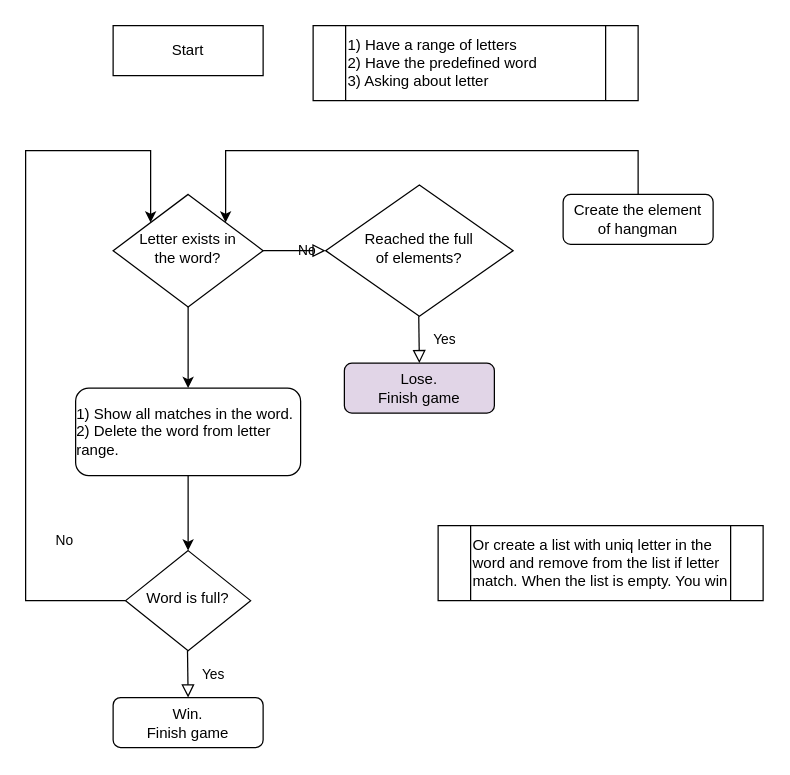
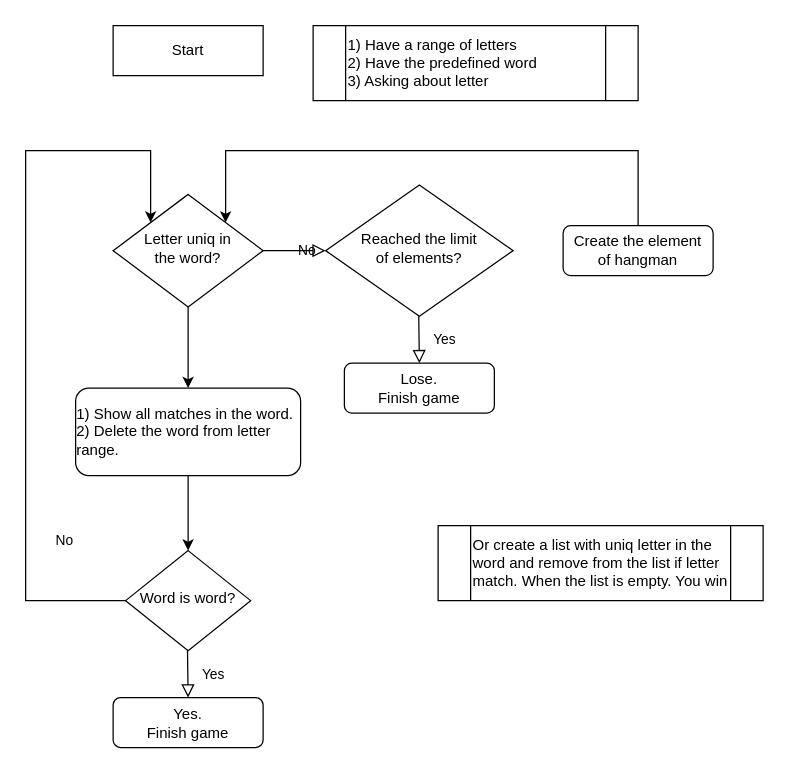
node "Create the element of hangman": moved (638, 219) -> (638, 251)
node "Letter exists in the word?": label "Letter exists in the word?" -> "Letter uniq in the word?"
node "Reached the full of elements?": label "Reached the full of elements?" -> "Reached the limit of elements?"
node "Lose. Finish game": fillcolor #e1d5e7 -> #ffffff
node "Word is full?": label "Word is full?" -> "Word is word?"
node "Win. Finish game": label "Win. Finish game" -> "Yes. Finish game"
